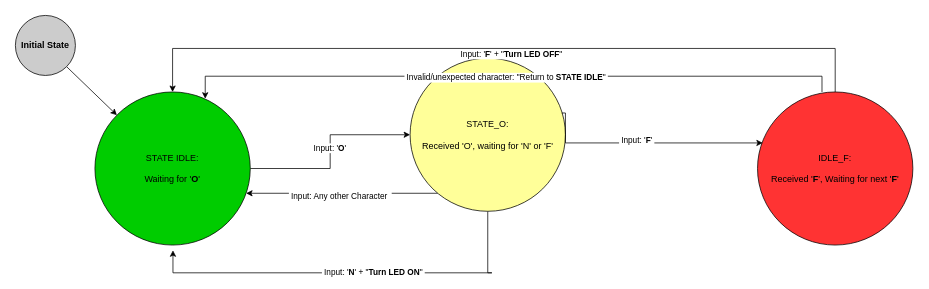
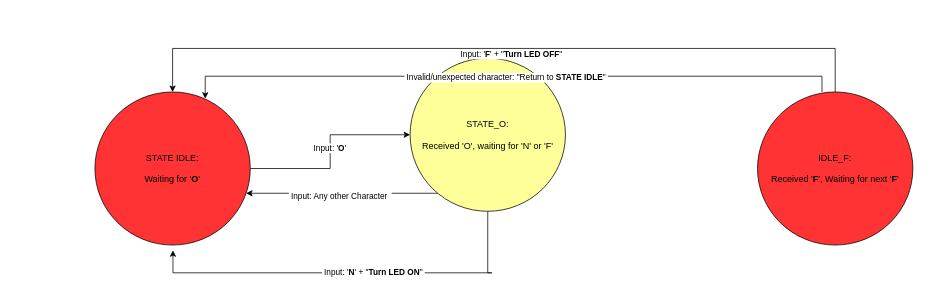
node "Initial State": removed
edge "Initial State" -> "STATE IDLE: Waiting for 'O'": removed
edge "STATE_O: Received 'O', waiting for 'N' or 'F'" -> "IDLE_F: Received 'F', Waiting for next 'F'": removed, label "Input: 'F'"
node "STATE IDLE: Waiting for 'O'": fillcolor #00cc00 -> #ff3333
